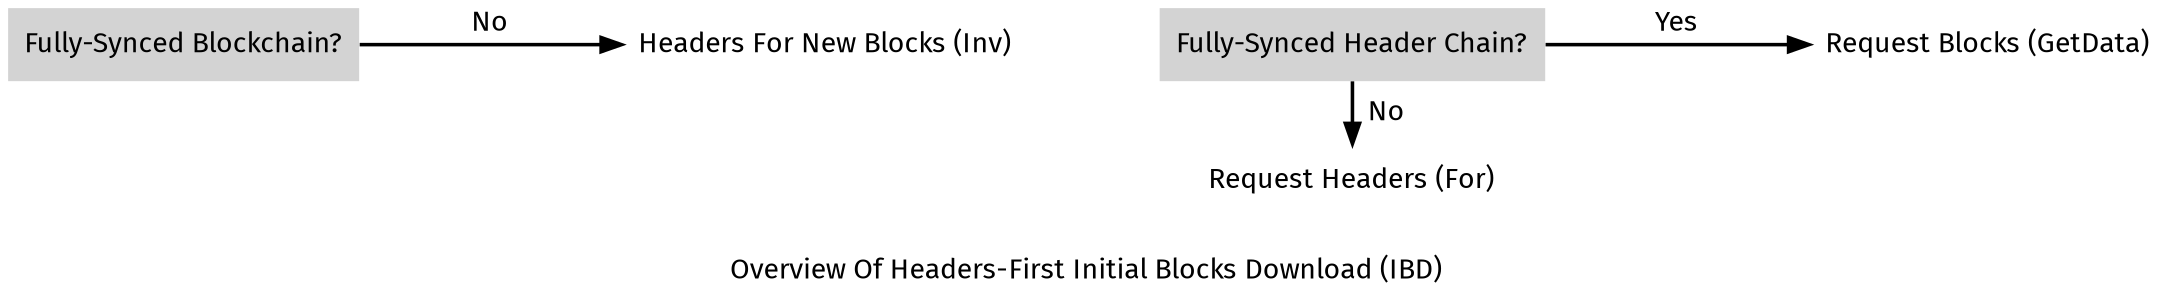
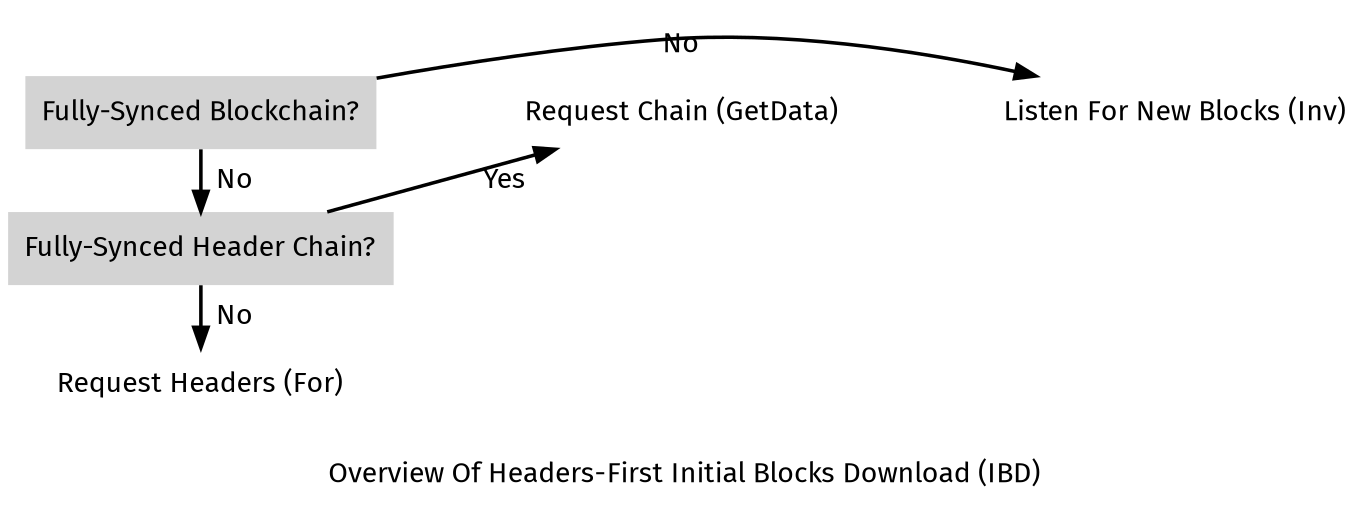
node "Headers For New Blocks (Inv)": label "Headers For New Blocks (Inv)" -> "Listen For New Blocks (Inv)"
node "Request Blocks (GetData)": label "Request Blocks (GetData)" -> "Request Chain (GetData)"
edge "Fully-Synced Blockchain?" -> "Fully-Synced Header Chain?": added, label "No"
